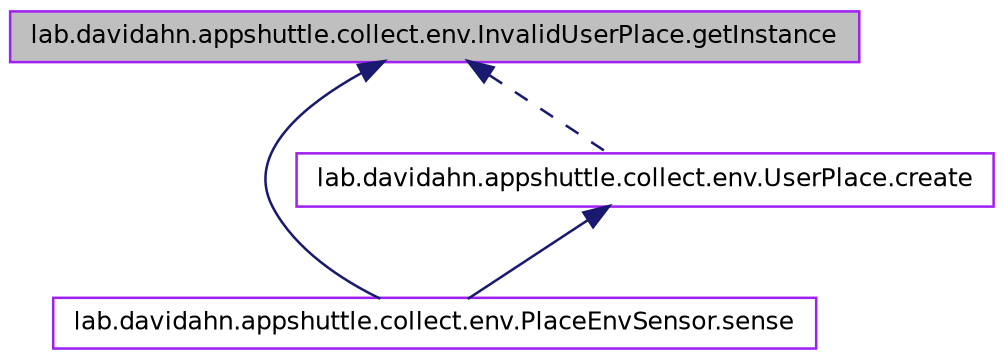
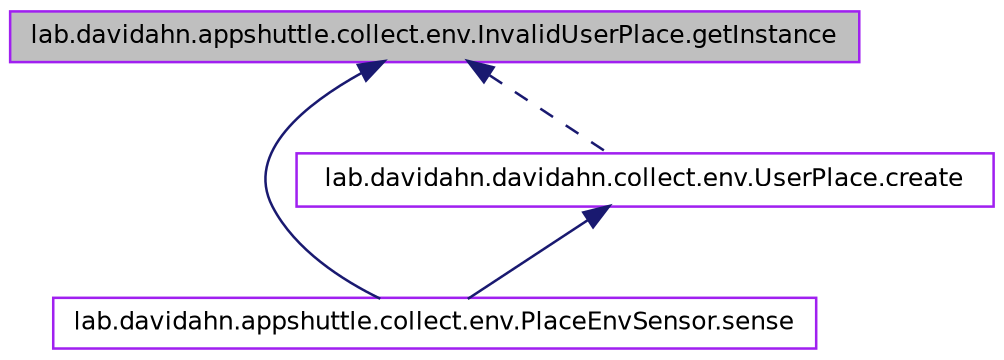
node "lab.davidahn.appshuttle.collect.env.UserPlace.create": label "lab.davidahn.appshuttle.collect.env.UserPlace.create" -> "lab.davidahn.davidahn.collect.env.UserPlace.create"
